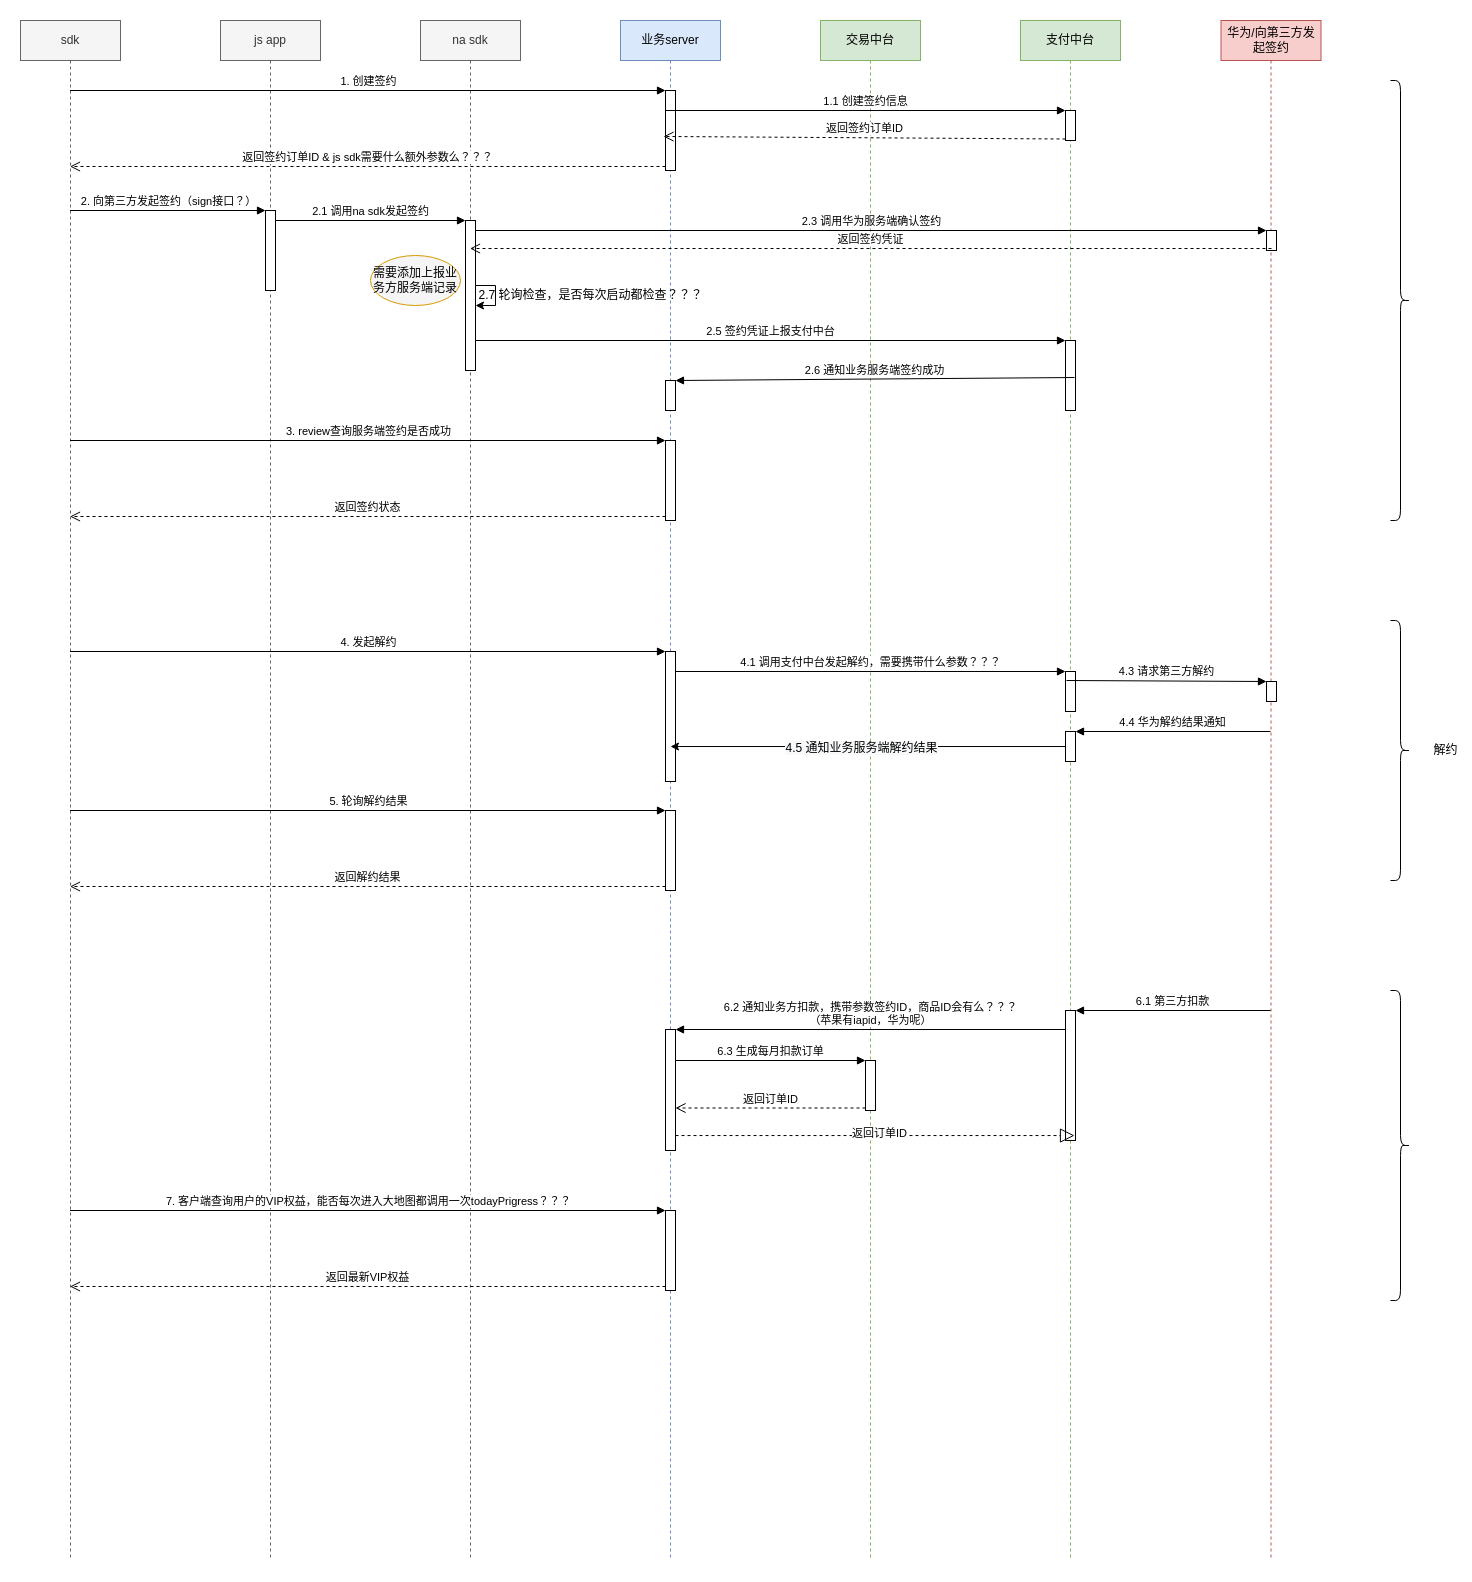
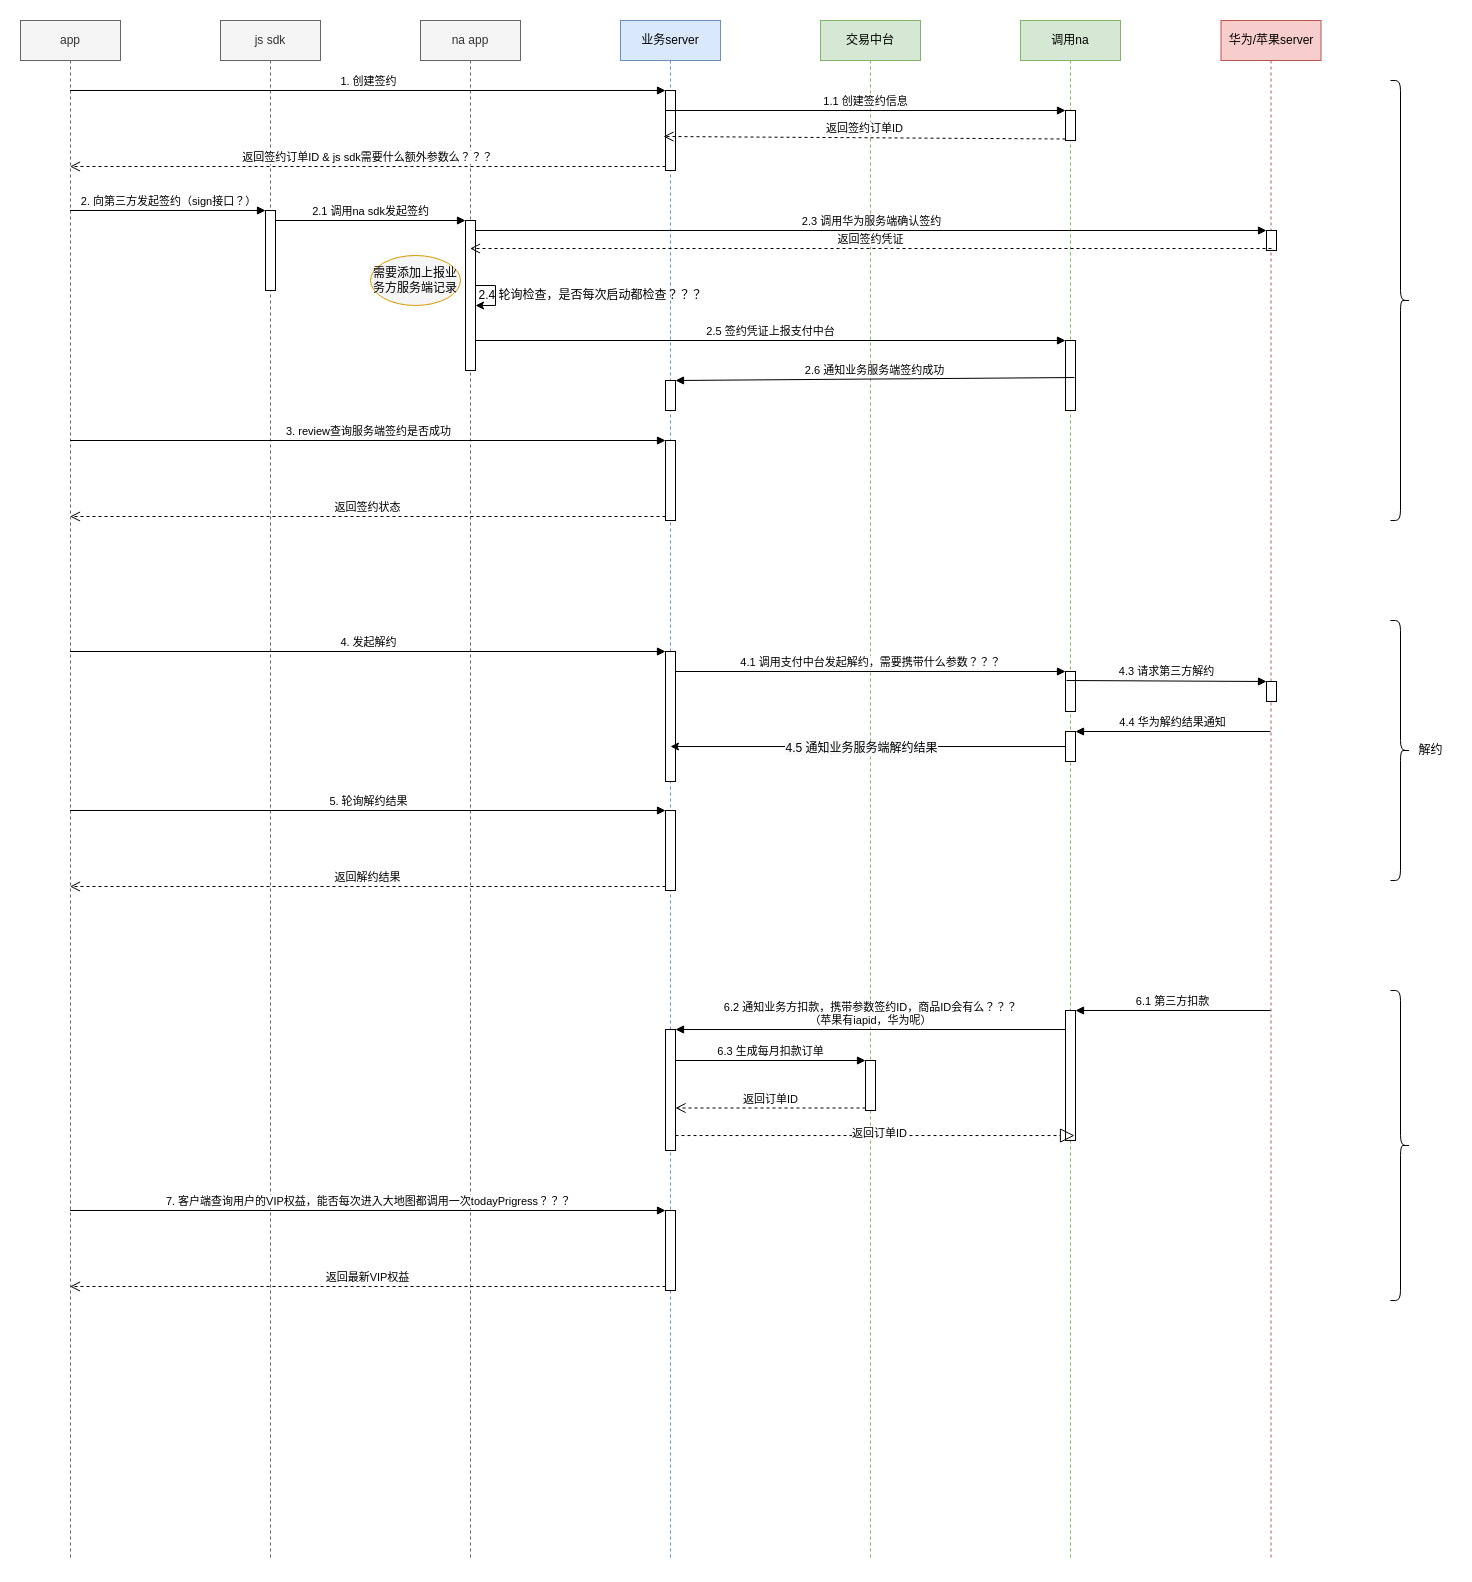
node "sdk": label "sdk" -> "app"
node "js app": label "js app" -> "js sdk"
node "na sdk": label "na sdk" -> "na app"
node "支付中台": label "支付中台" -> "调用na"
node "华为/向第三方发起签约": label "华为/向第三方发起签约" -> "华为/苹果server"
node "2.7 轮询检查，是否每次启动都检查？？？": label "2.7 轮询检查，是否每次启动都检查？？？" -> "2.4 轮询检查，是否每次启动都检查？？？"
node "解约": moved (1446, 751) -> (1431, 751)
